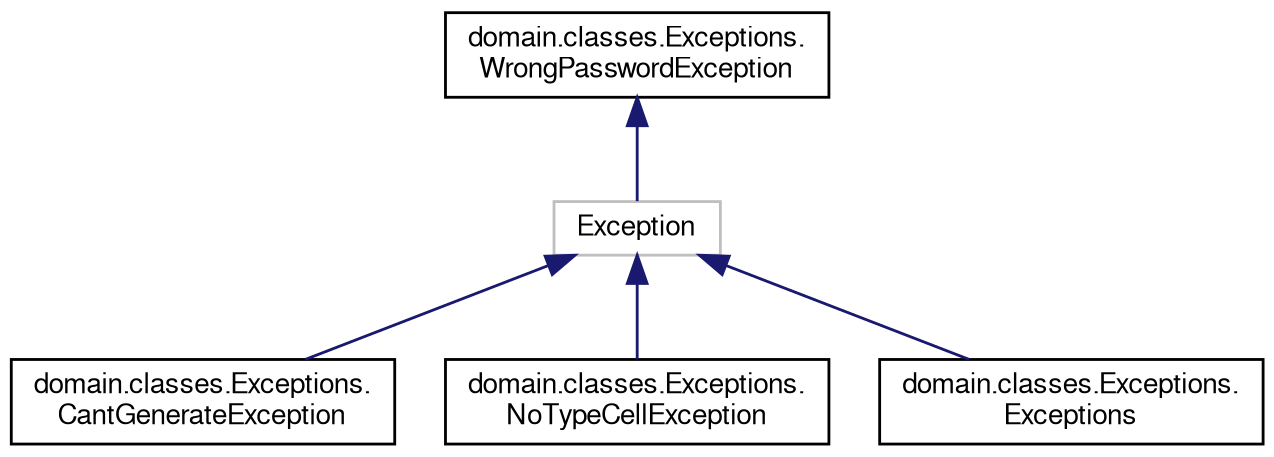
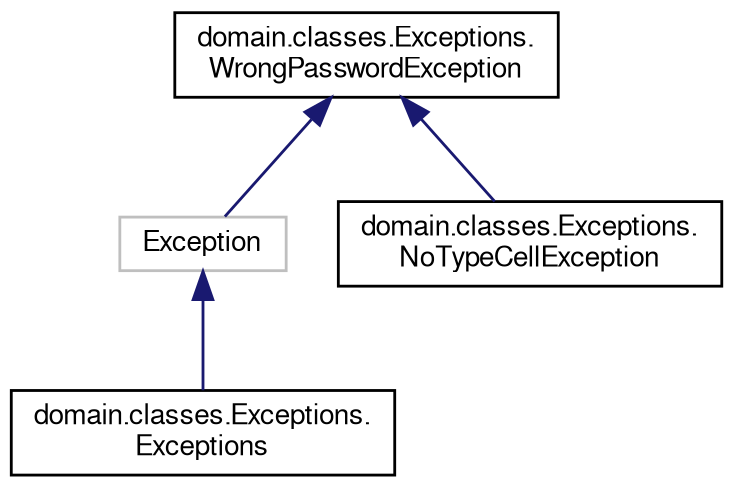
edge "domain.classes.Exceptions. NoTypeCellException" -> "Exception": now "domain.classes.Exceptions. NoTypeCellException" -> "domain.classes.Exceptions. WrongPasswordException"
node "domain.classes.Exceptions. CantGenerateException": removed
